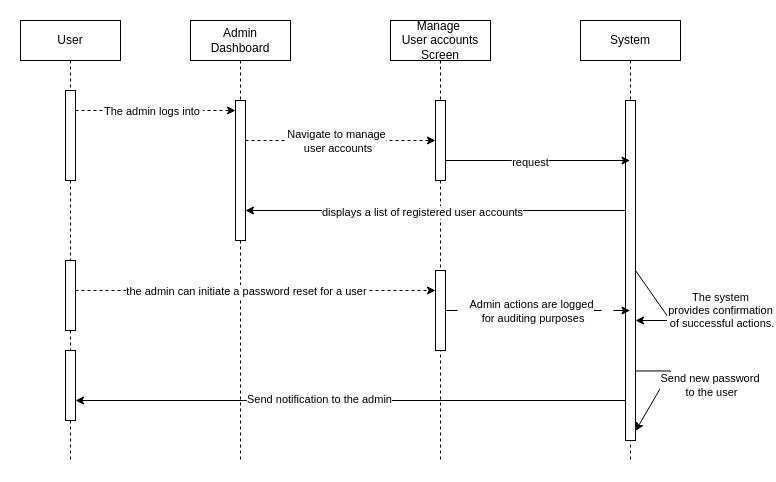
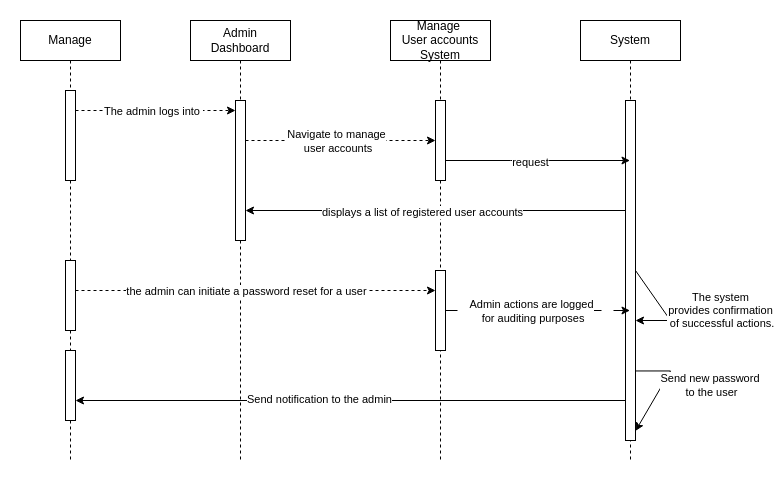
node "User": label "User" -> "Manage"
node "Manage User accounts Screen": label "Manage User accounts Screen" -> "Manage User accounts System"
